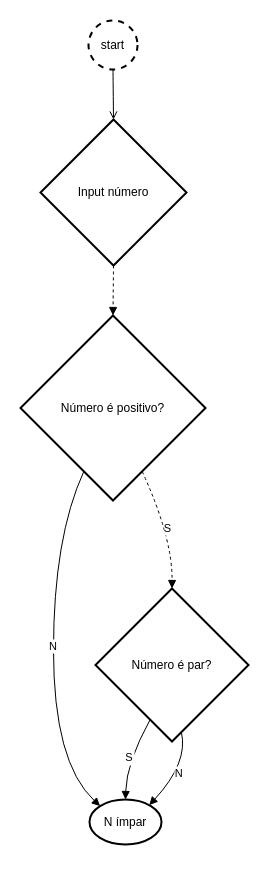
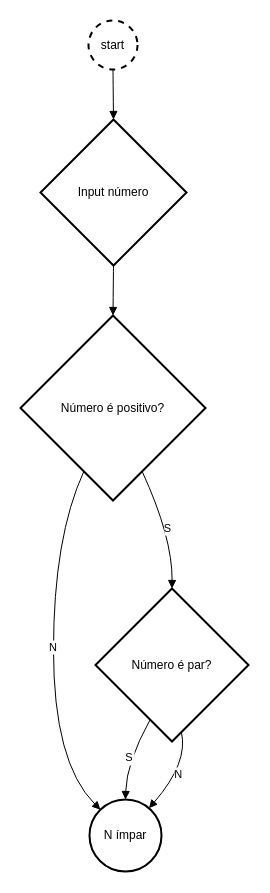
edge "start" -> "Input número": arrowhead open -> block
edge "Input número" -> "Número é positivo?": style dashed -> solid
edge "Número é positivo?" -> "Número é par?": style dashed -> solid
node "N ímpar": size 72x45 -> 72x72
